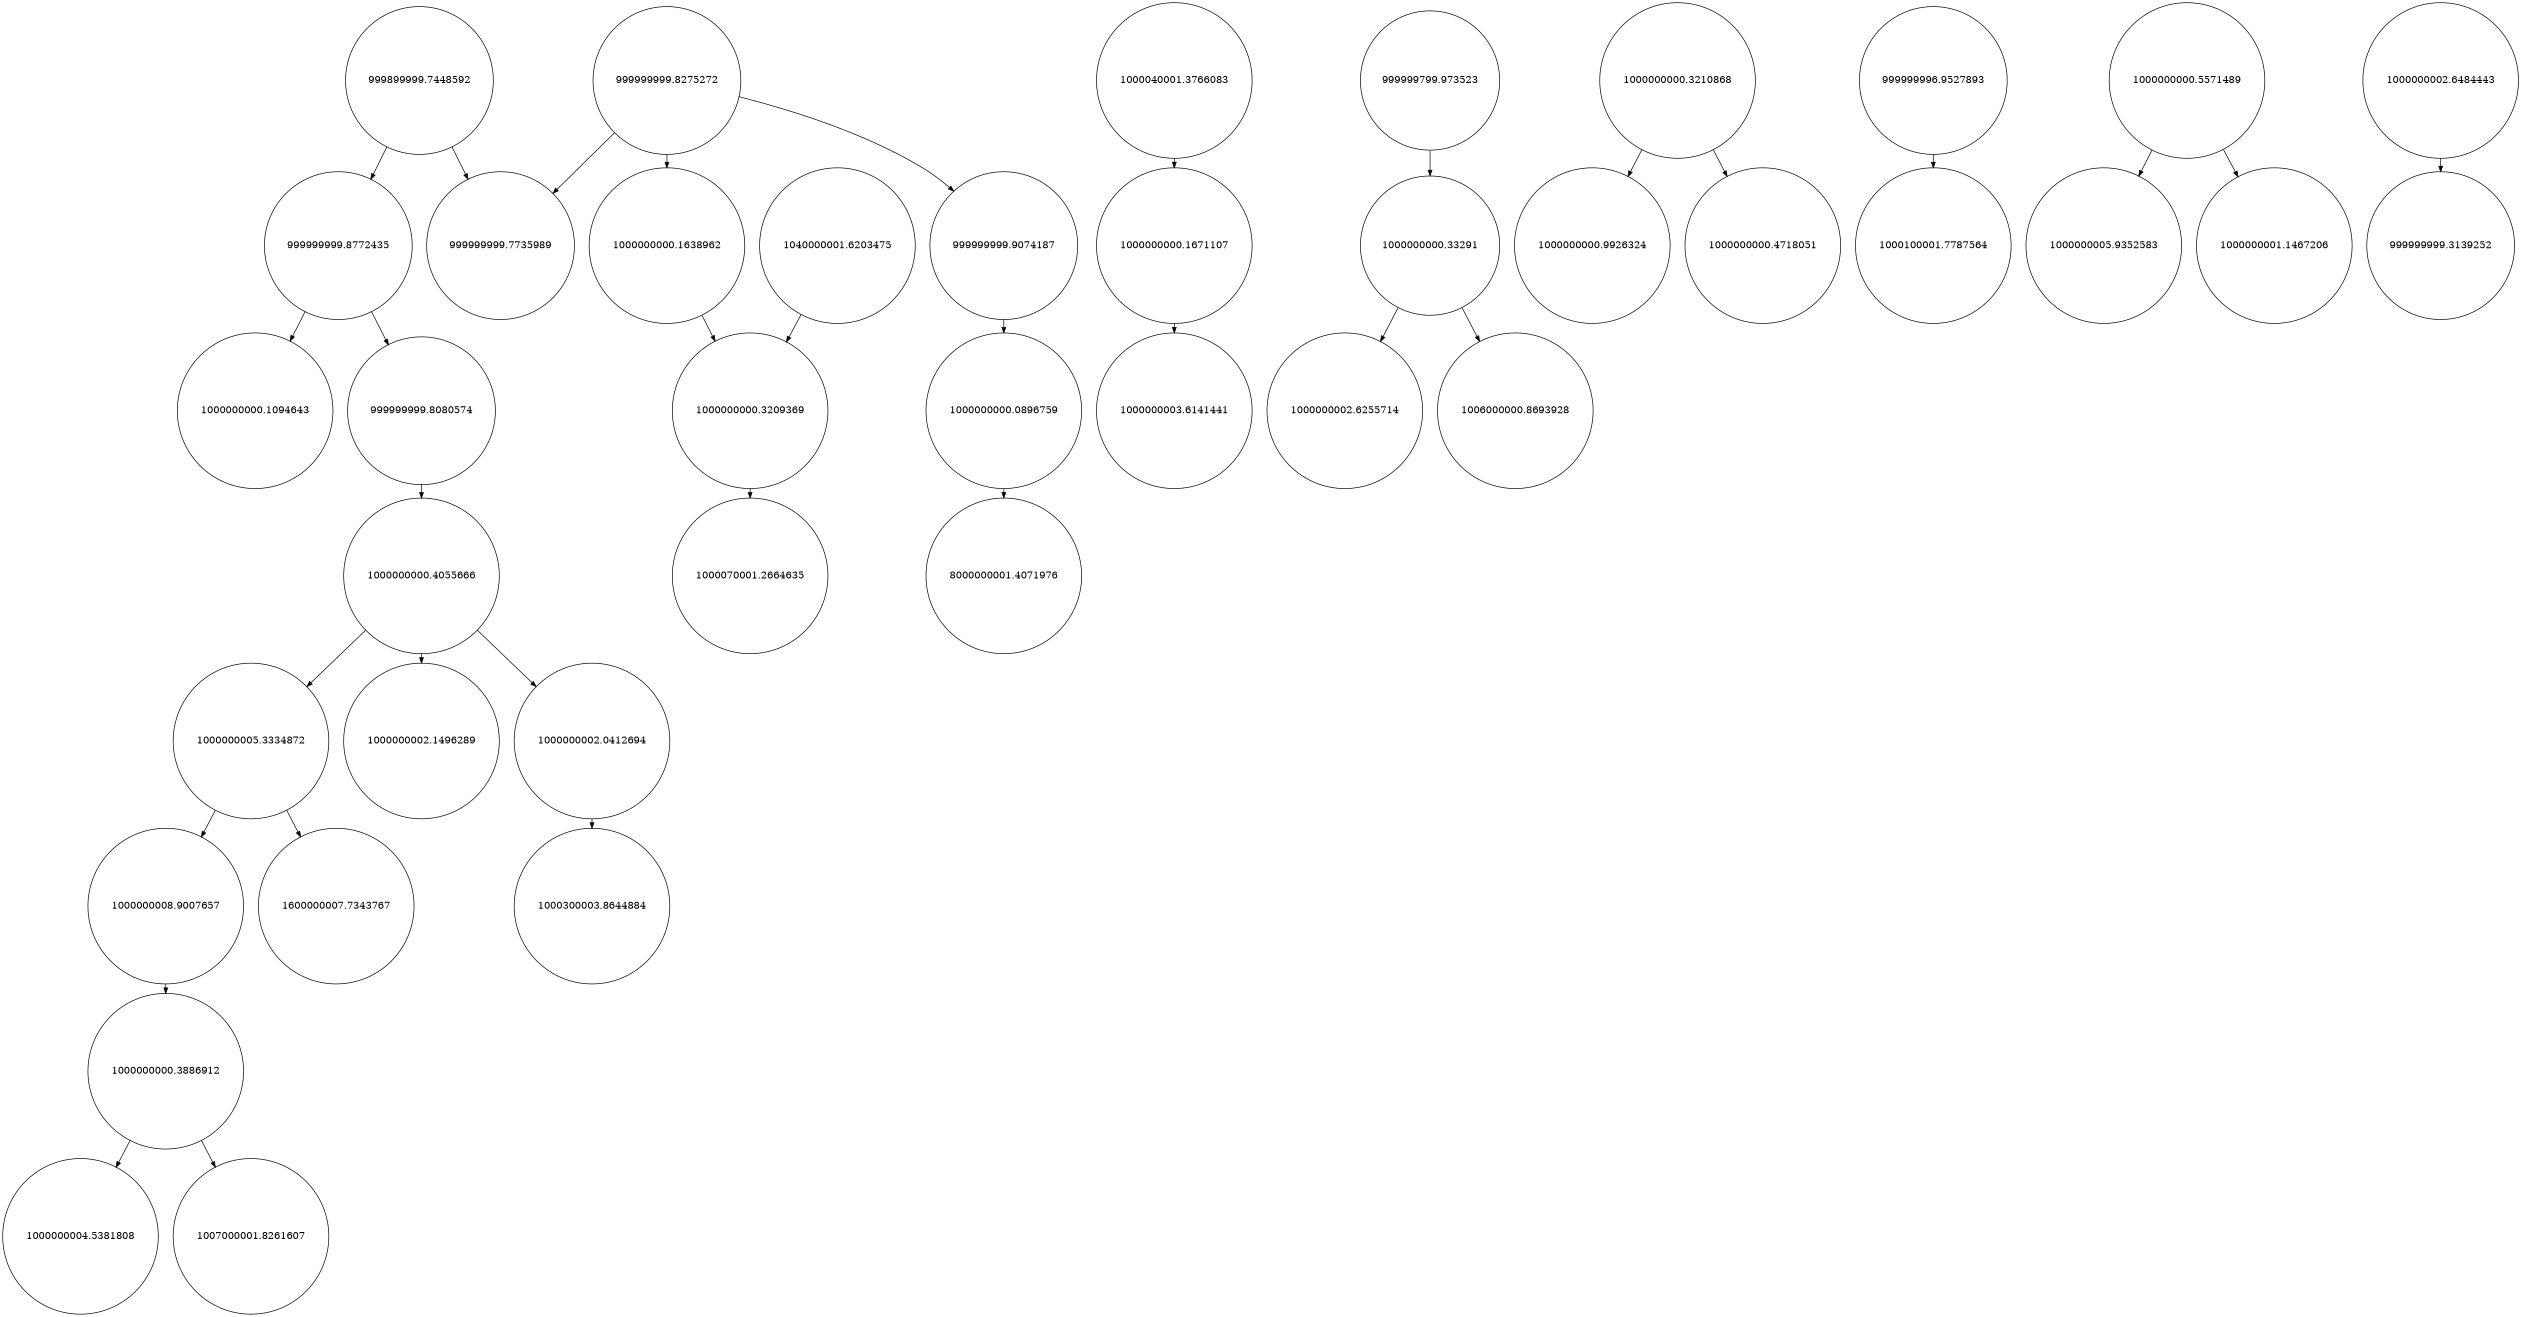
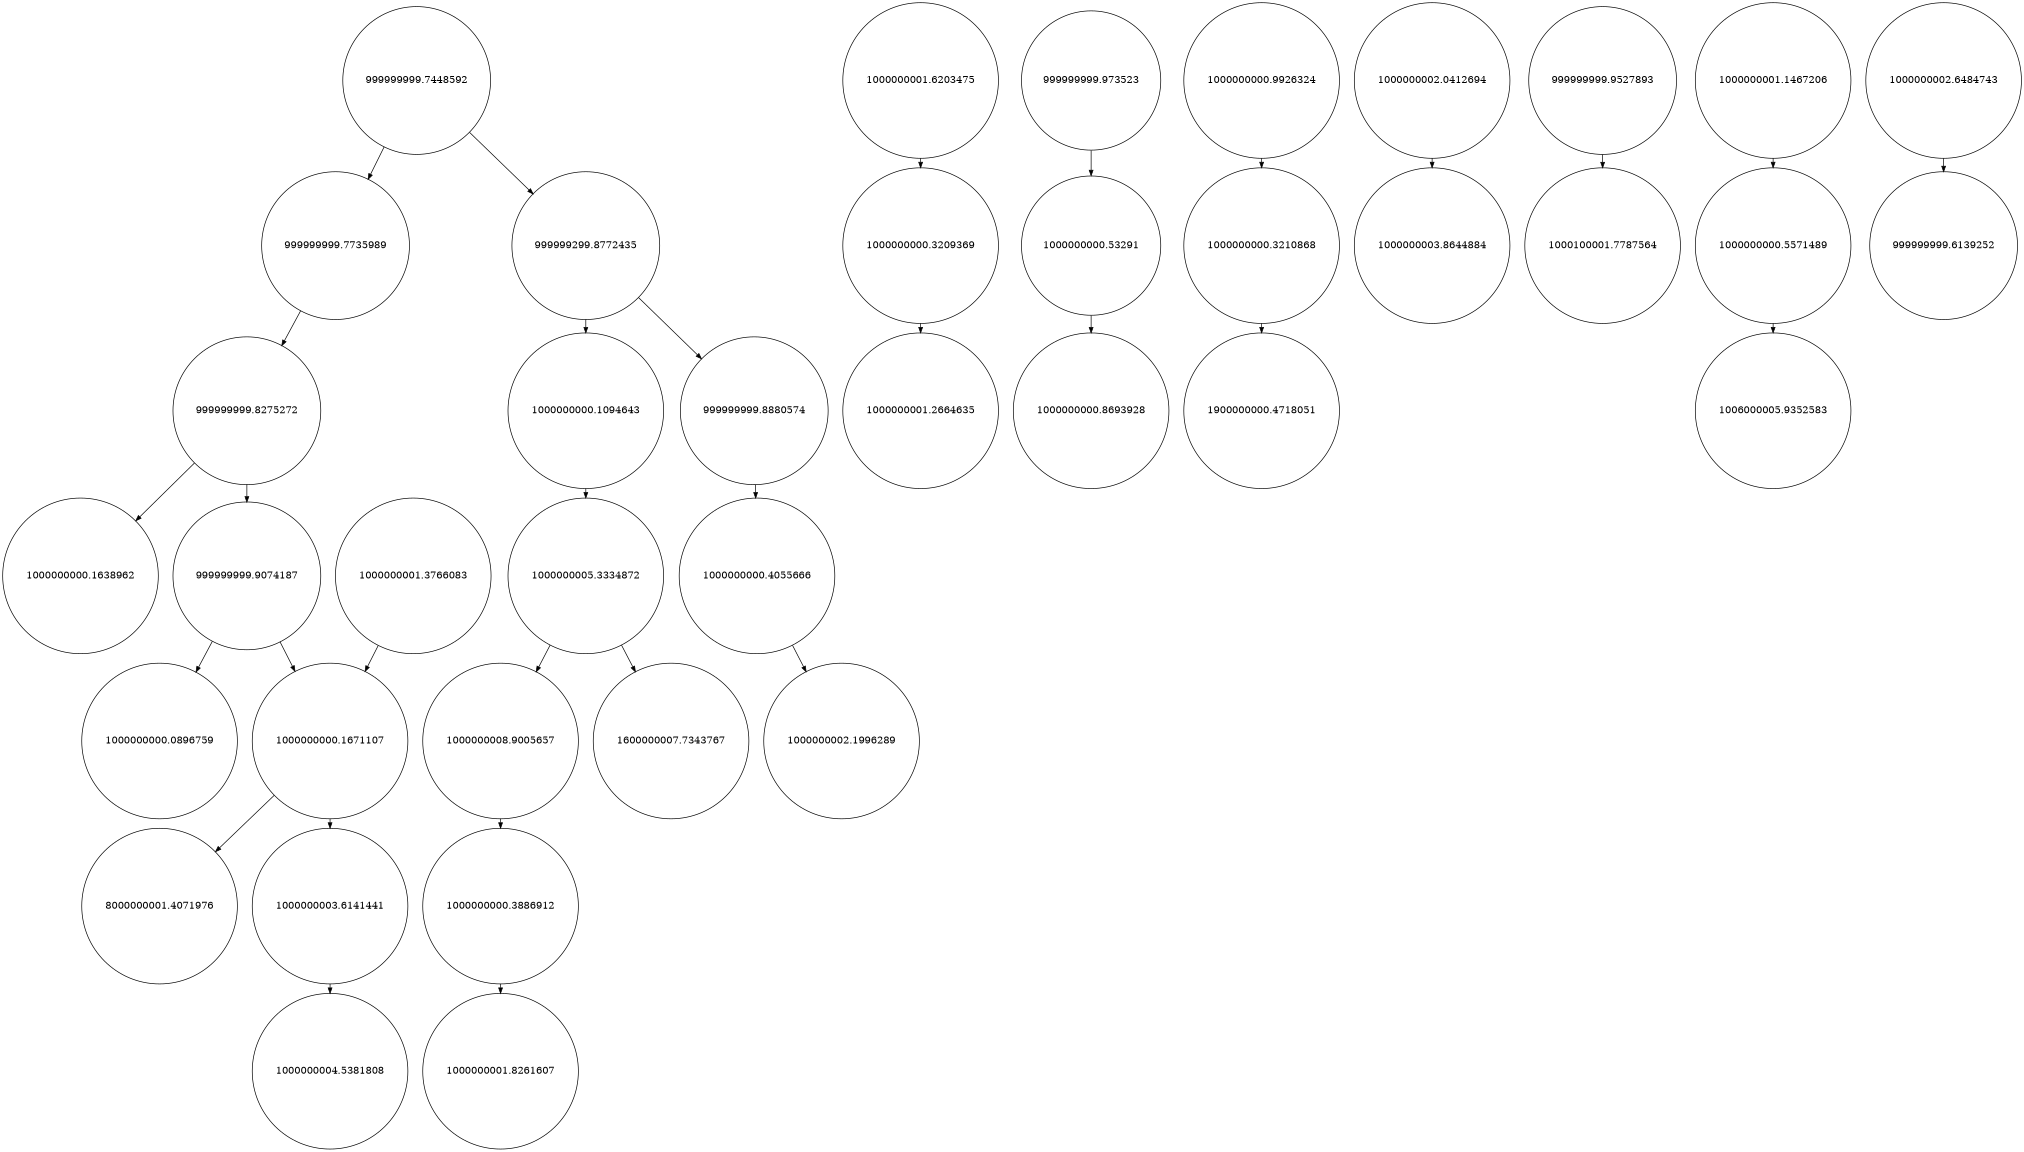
node "999899999.7448592": label "999899999.7448592" -> "999999999.7448592"
node "1000040001.3766083": label "1000040001.3766083" -> "1000000001.3766083"
node "999999799.973523": label "999999799.973523" -> "999999999.973523"
node "999999996.9527893": label "999999996.9527893" -> "999999999.9527893"
node "1000000002.6484443": label "1000000002.6484443" -> "1000000002.6484743"
edge "999999999.8275272" -> "999999999.7735989": reversed
edge "1000000000.3210868" -> "1000000000.9926324": reversed
edge "1000000000.5571489" -> "1000000001.1467206": reversed
node "999999999.8772435": label "999999999.8772435" -> "999999299.8772435"
node "1040000001.6203475": label "1040000001.6203475" -> "1000000001.6203475"
node "1000000000.33291": label "1000000000.33291" -> "1000000000.53291"
node "1000000000.4718051": label "1000000000.4718051" -> "1900000000.4718051"
node "1000000005.9352583": label "1000000005.9352583" -> "1006000005.9352583"
node "999999999.3139252": label "999999999.3139252" -> "999999999.6139252"
edge "1000000000.1638962" -> "1000000000.3209369": removed
node "999999999.8080574": label "999999999.8080574" -> "999999999.8880574"
node "1000000002.6255714": removed
node "1006000000.8693928": label "1006000000.8693928" -> "1000000000.8693928"
edge "1000000000.0896759" -> "8000000001.4071976": now "1000000000.1671107" -> "8000000001.4071976"
node "1000070001.2664635": label "1000070001.2664635" -> "1000000001.2664635"
edge "999999999.9074187" -> "1000000000.1671107": added
edge "1000000000.4055666" -> "1000000005.3334872": now "1000000000.1094643" -> "1000000005.3334872"
edge "1000000000.4055666" -> "1000000002.0412694": removed
node "1000000002.1496289": label "1000000002.1496289" -> "1000000002.1996289"
node "1000000008.9007657": label "1000000008.9007657" -> "1000000008.9005657"
node "1000300003.8644884": label "1000300003.8644884" -> "1000000003.8644884"
edge "1000000000.3886912" -> "1000000004.5381808": now "1000000003.6141441" -> "1000000004.5381808"
node "1007000001.8261607": label "1007000001.8261607" -> "1000000001.8261607"
